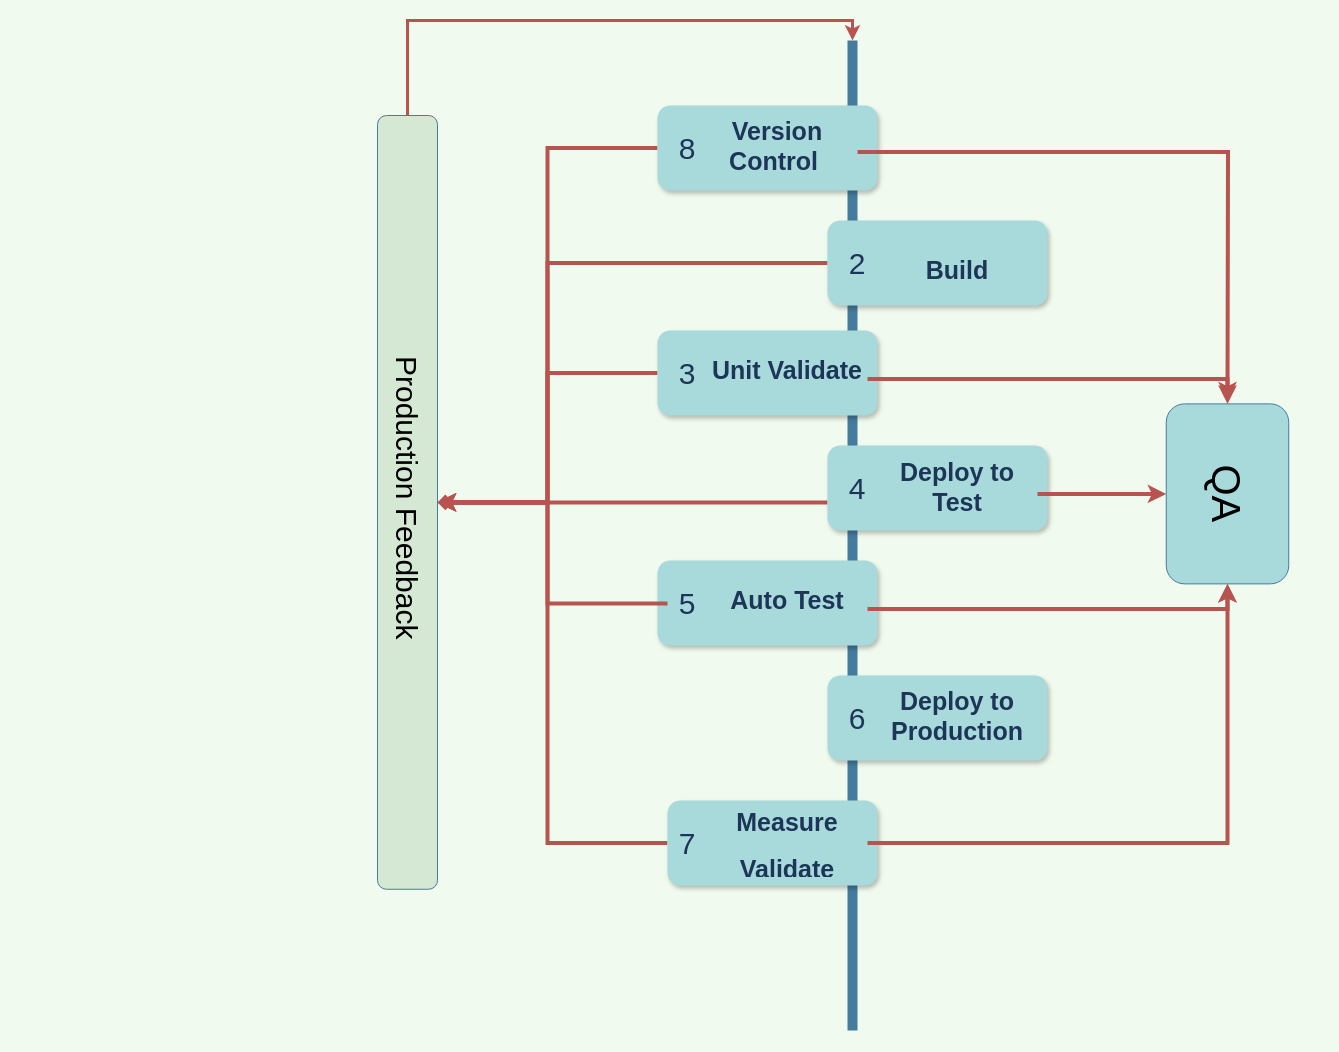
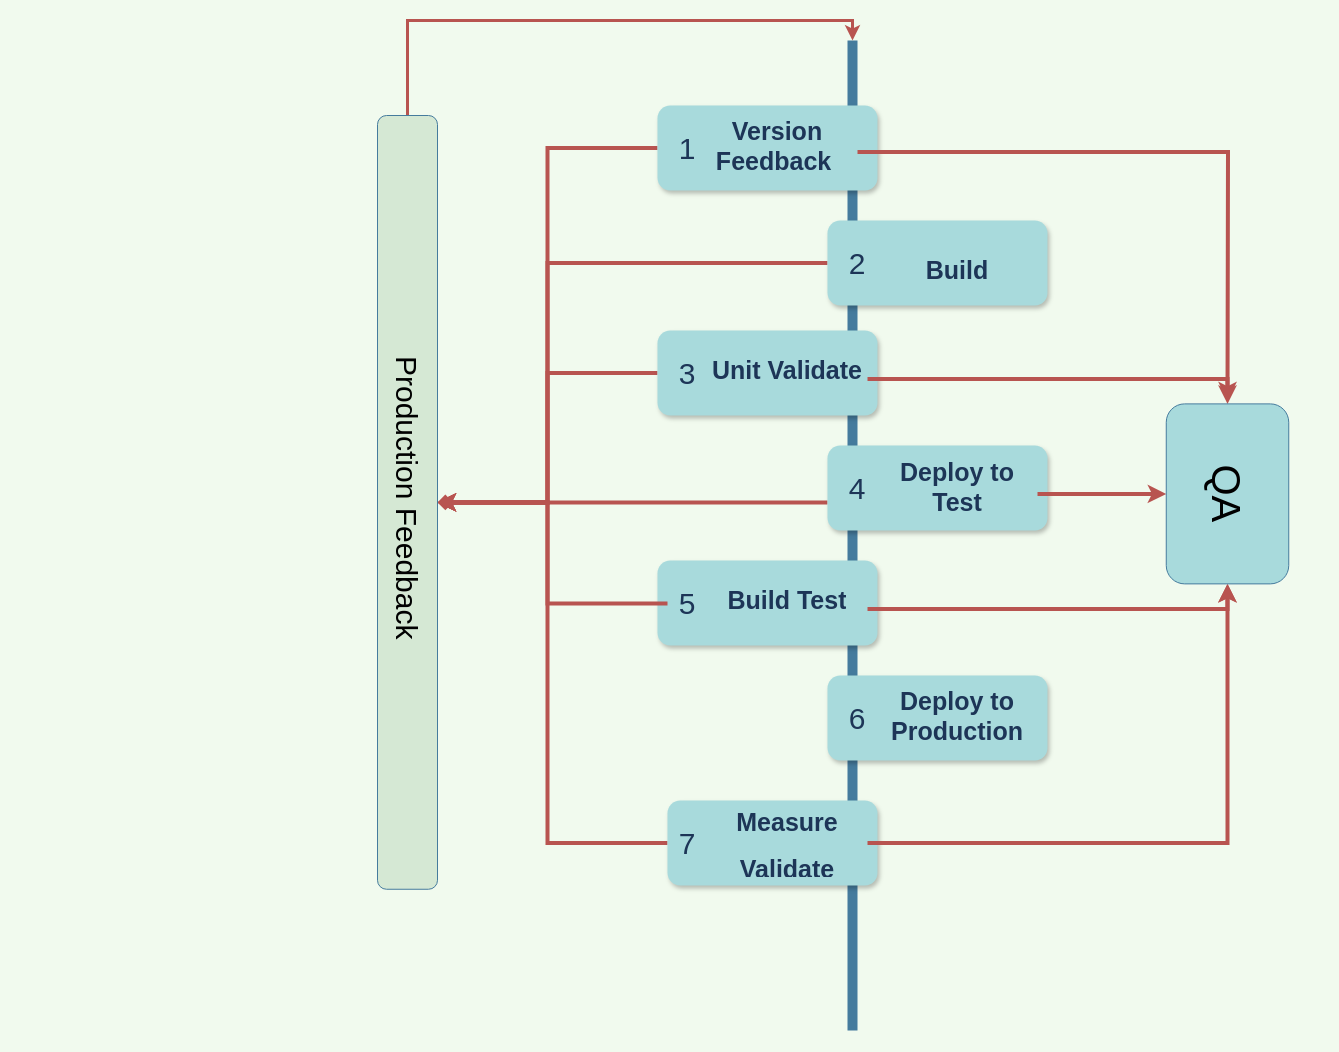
node "Version Control": label "Version Control" -> "Version Feedback"
node "8": label "8" -> "1"
node "Auto Test": label "Auto Test" -> "Build Test"
